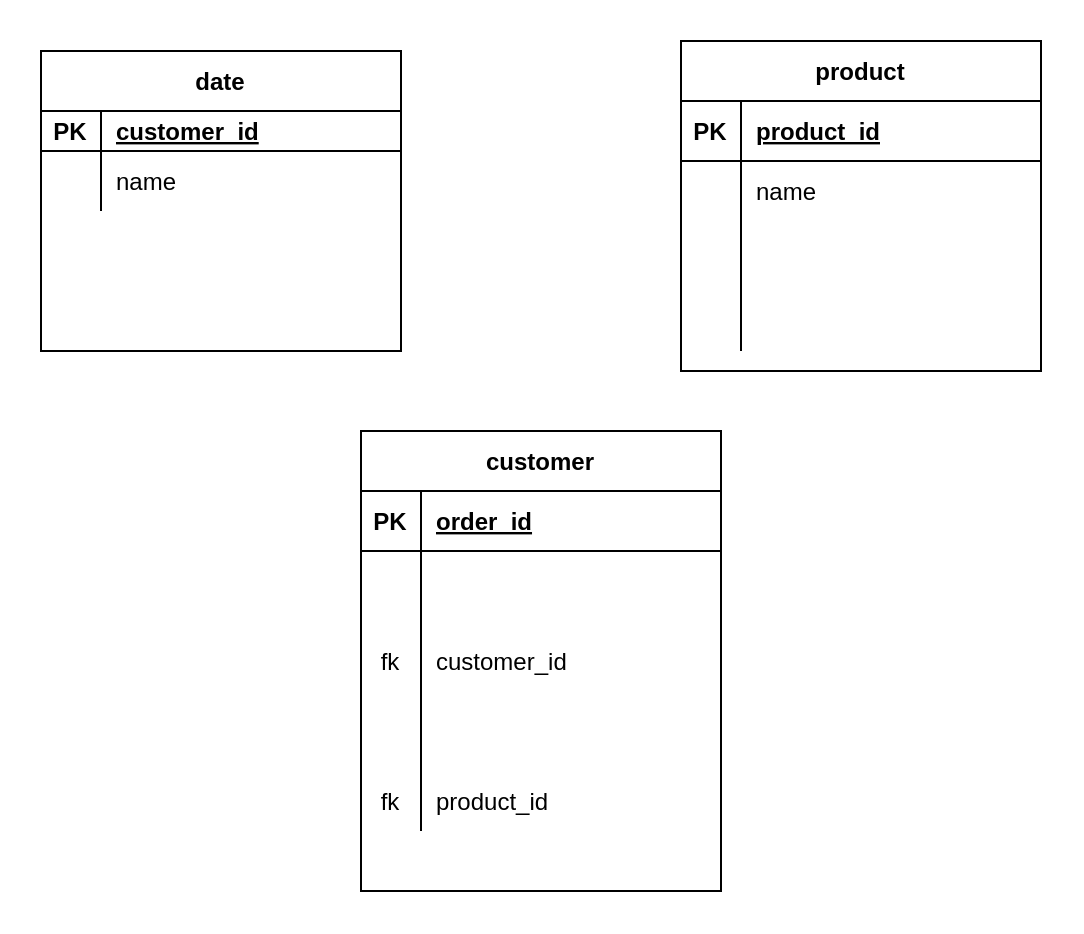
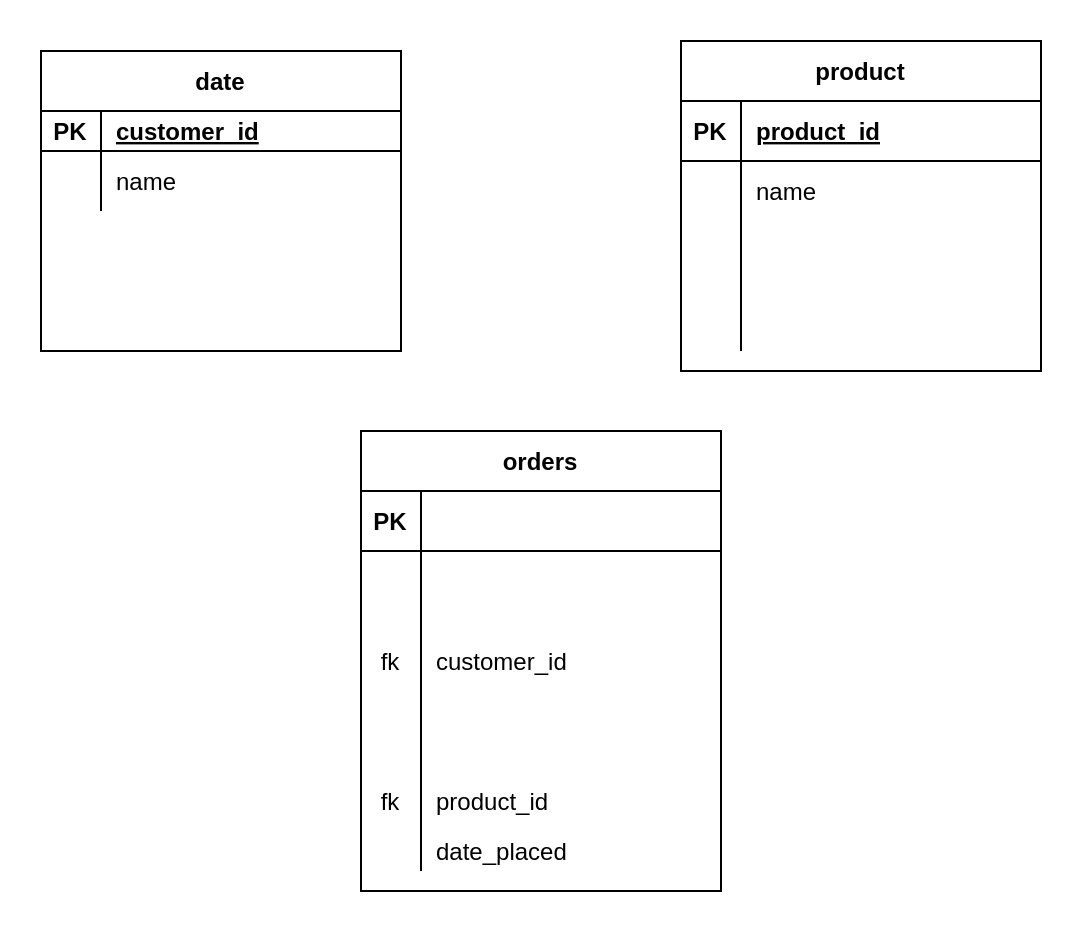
node "customer": label "customer" -> "orders"
node "order_id": removed
node "date_placed": added
